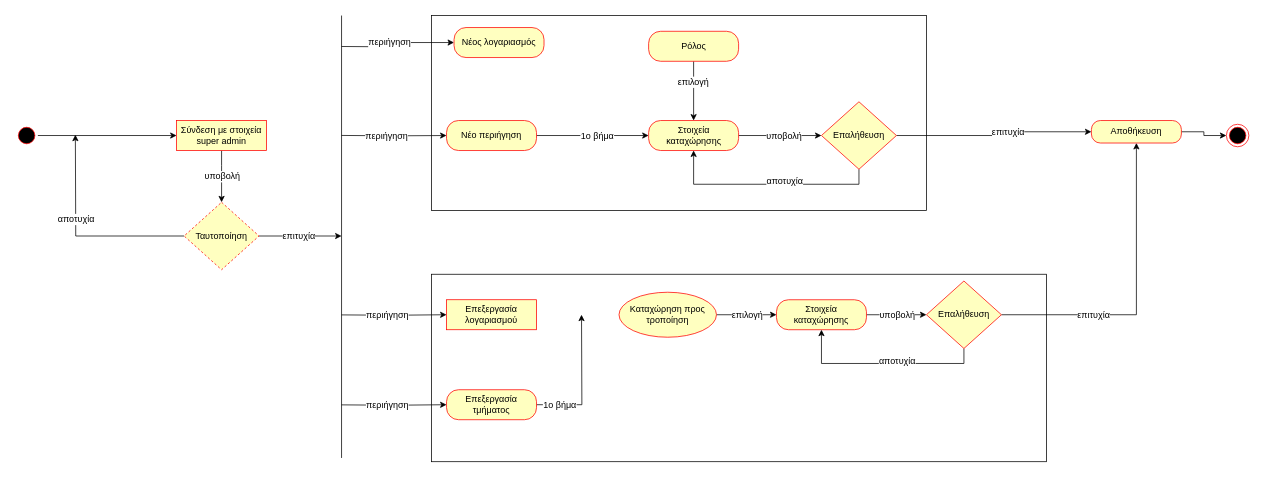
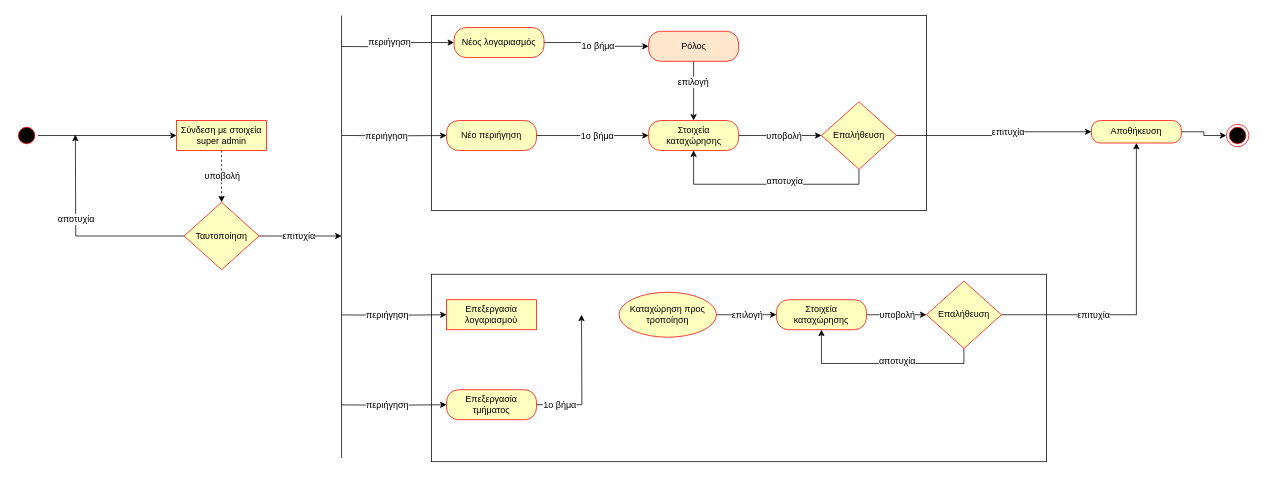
edge "Νέος λογαριασμός" -> "Ρόλος": added, label "1ο βήμα"
node "Ρόλος": fillcolor #ffffc0 -> #ffe6cc
edge "Σύνδεση με στοιχεία super admin" -> "Ταυτοποίηση": style solid -> dashed
node "Ταυτοποίηση": style dashed -> solid
